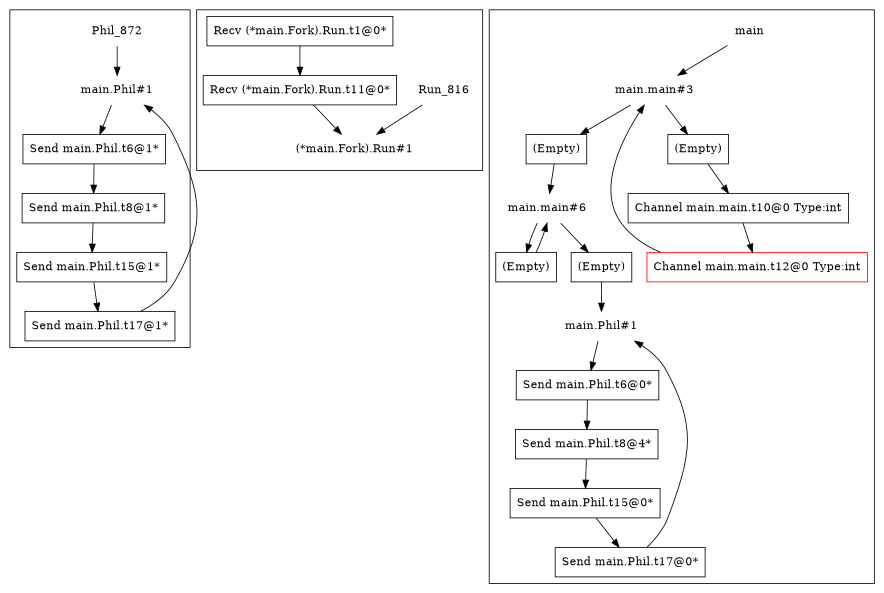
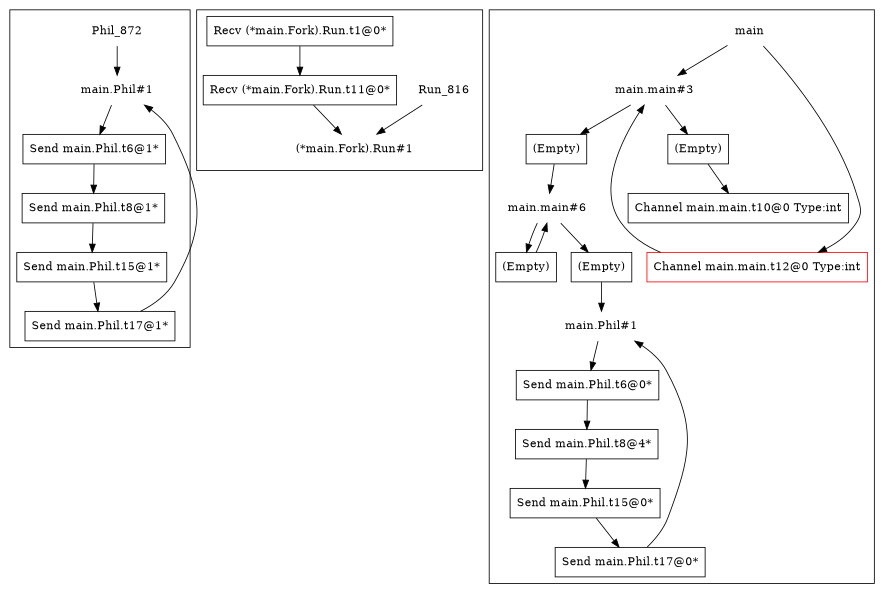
edge "Channel main.main.t10@0 Type:int" -> "Channel main.main.t12@0 Type:int": now "main" -> "Channel main.main.t12@0 Type:int"
